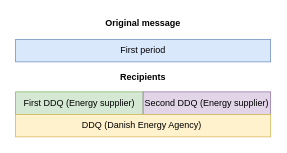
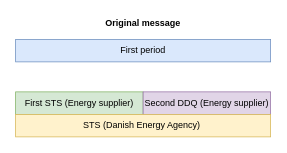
node "Recipients": removed
node "First DDQ (Energy supplier)": label "First DDQ (Energy supplier)" -> "First STS (Energy supplier)"
node "DDQ (Danish Energy Agency)": label "DDQ (Danish Energy Agency)" -> "STS (Danish Energy Agency)"
